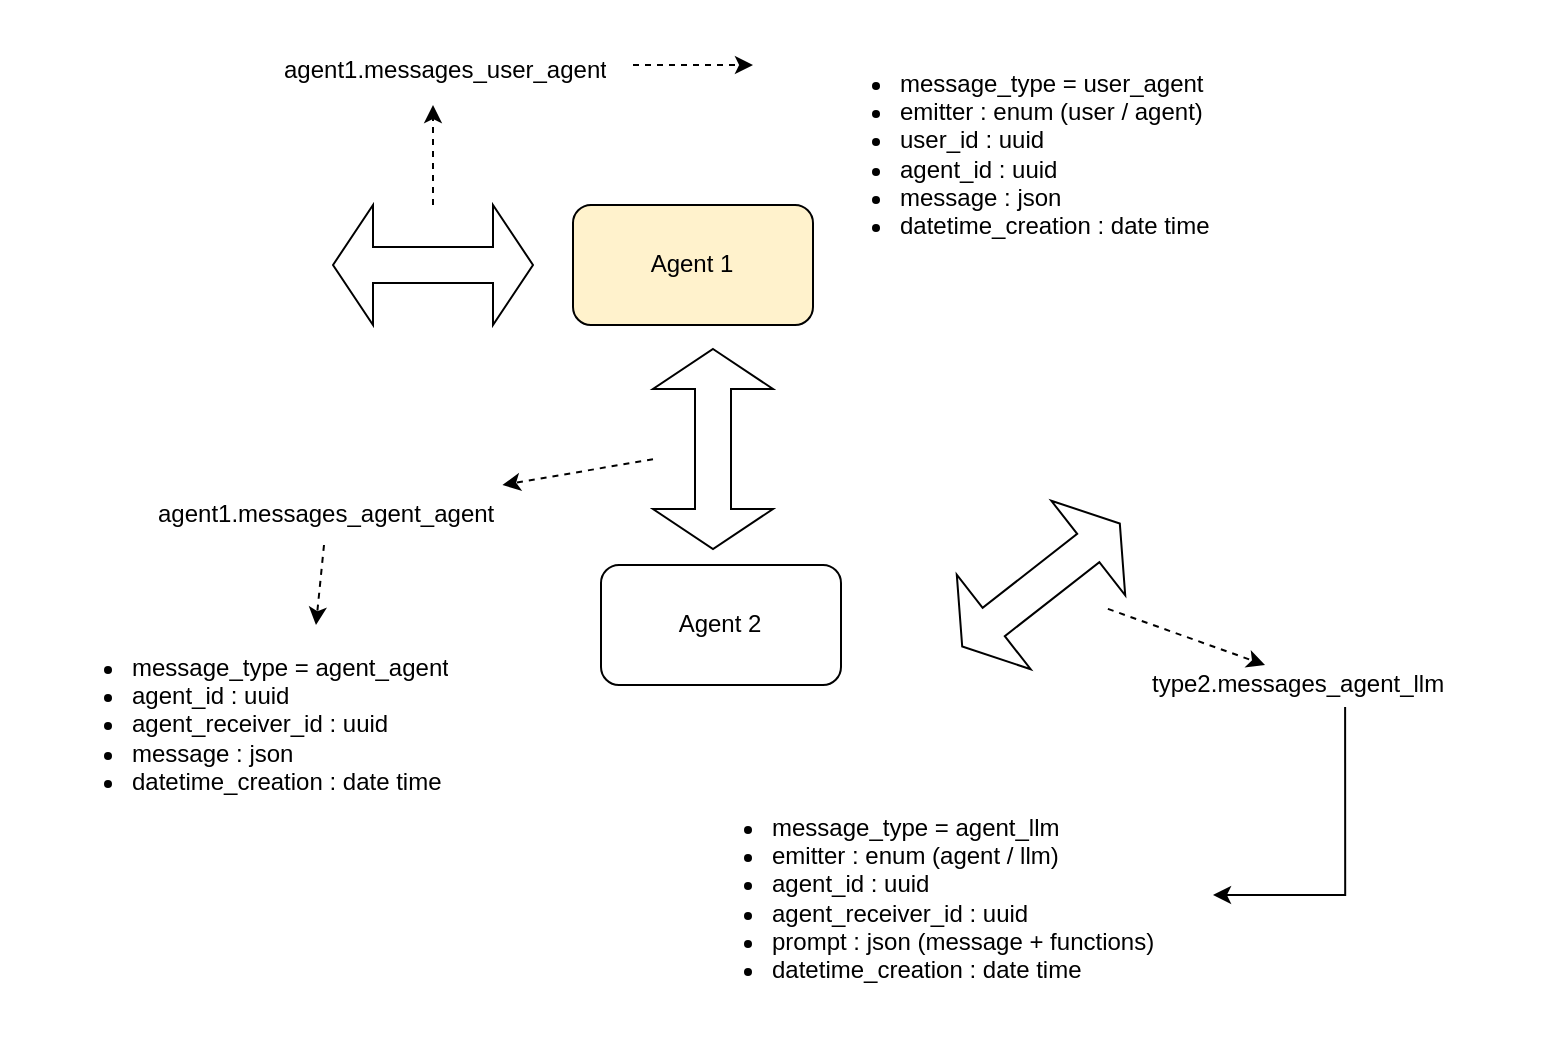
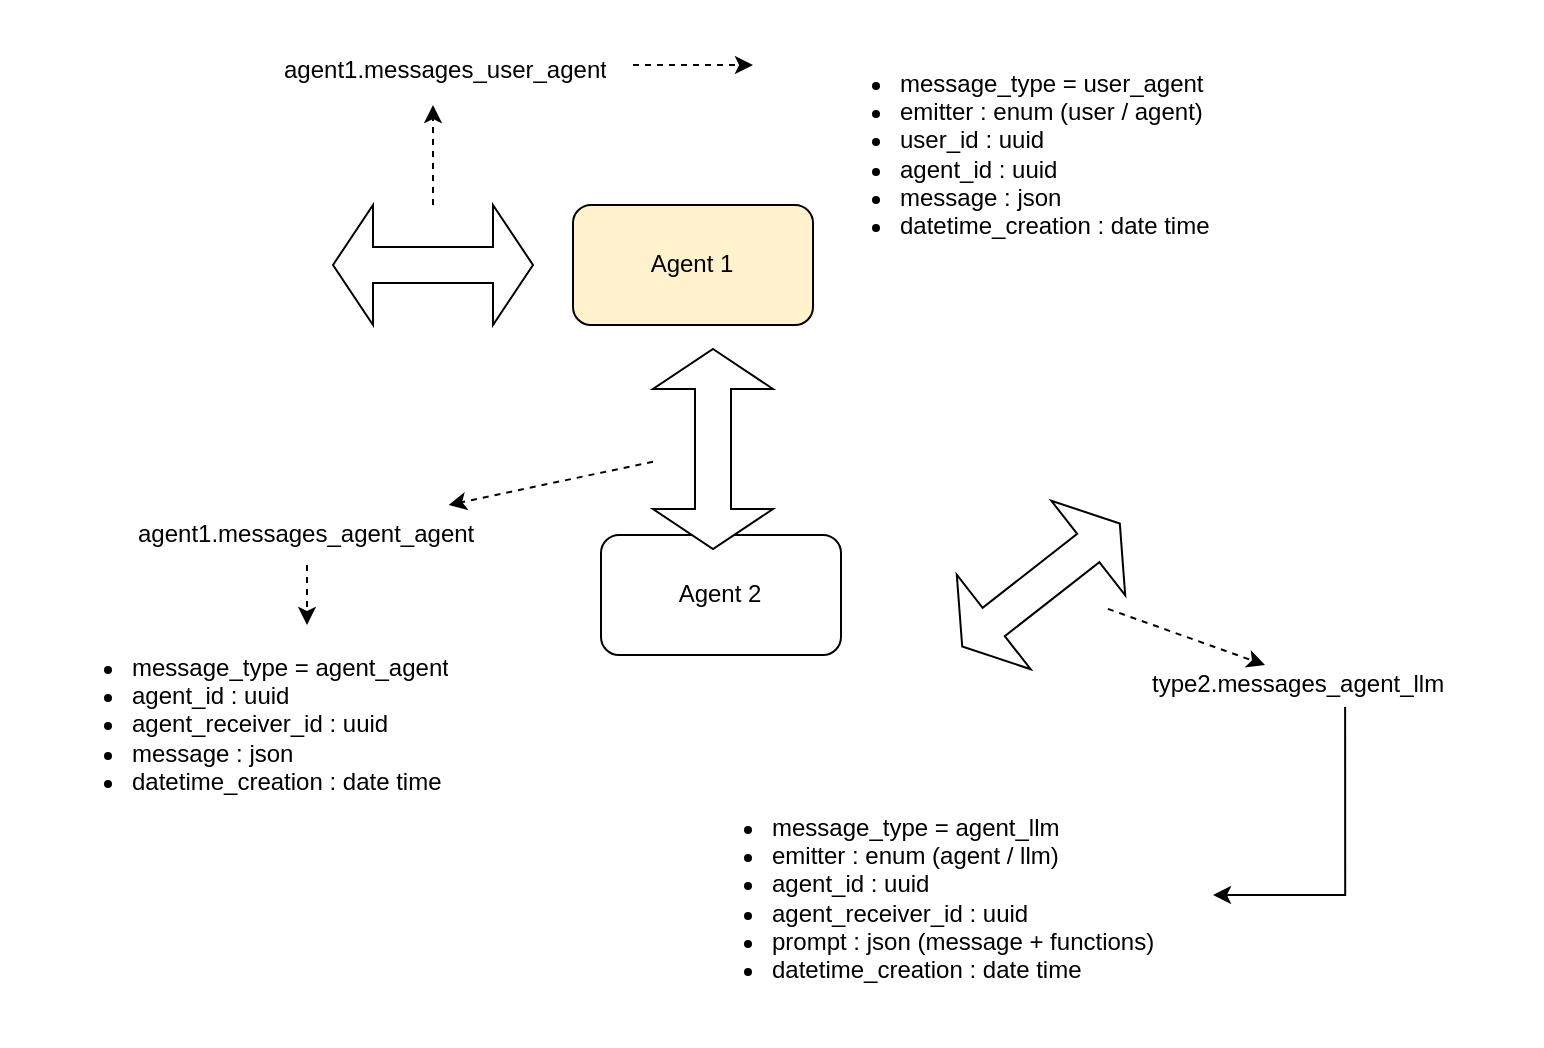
node "agent1.messages_agent_agent": moved (327, 515) -> (307, 535)
node "Agent 2": moved (721, 625) -> (721, 595)
